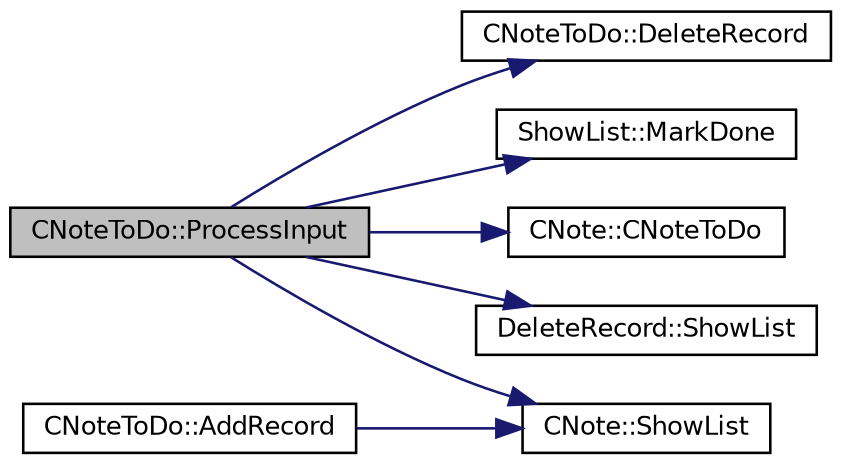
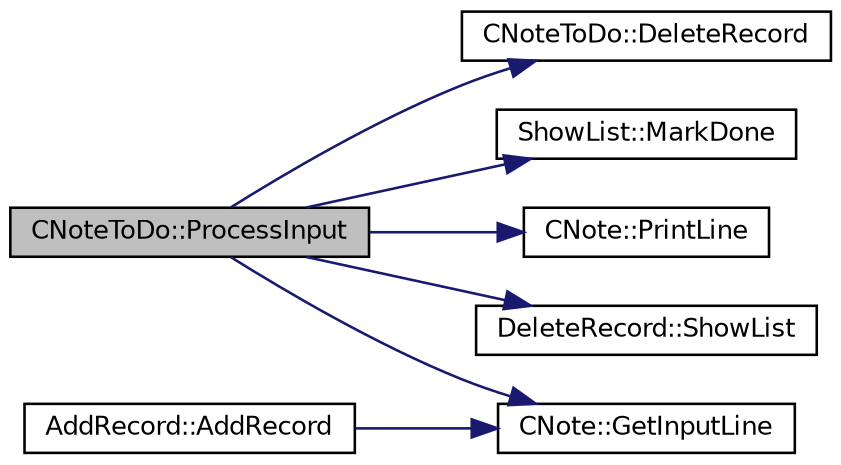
node "CNote::CNoteToDo": label "CNote::CNoteToDo" -> "CNote::PrintLine"
node "CNoteToDo::AddRecord": label "CNoteToDo::AddRecord" -> "AddRecord::AddRecord"
node "CNote::ShowList": label "CNote::ShowList" -> "CNote::GetInputLine"
